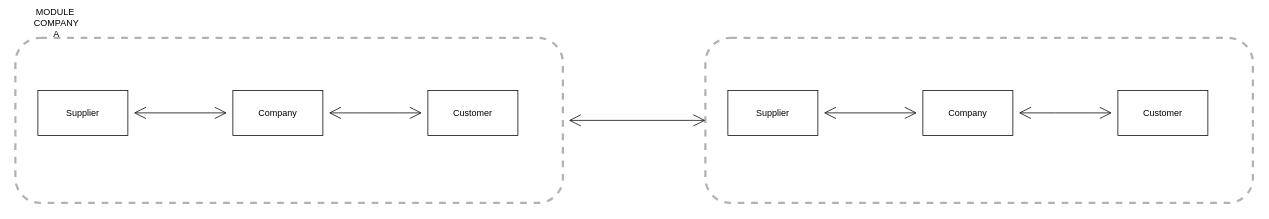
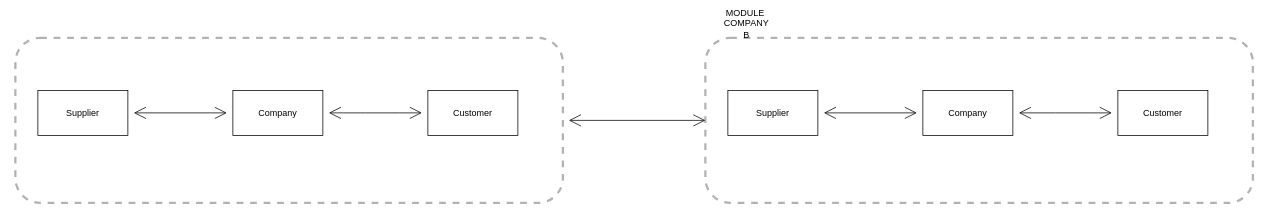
node "MODULE COMPANY A": removed
node "MODULE COMPANY B": added
